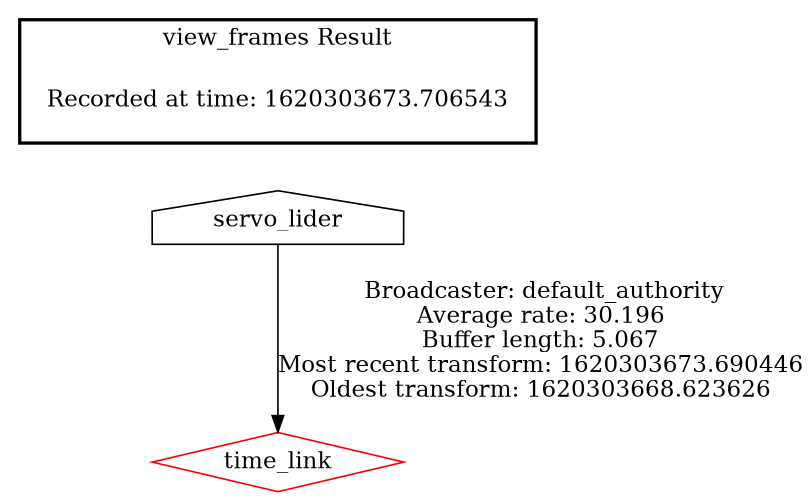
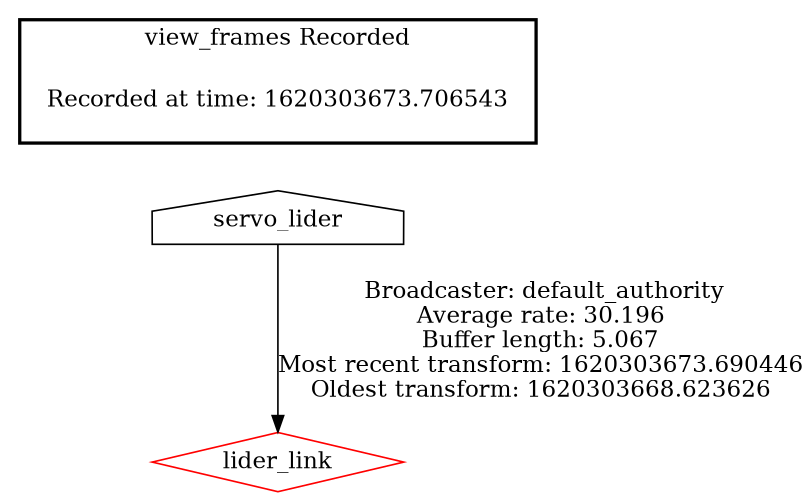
cluster "view_frames Result": label "view_frames Result" -> "view_frames Recorded"
node "time_link": label "time_link" -> "lider_link"
